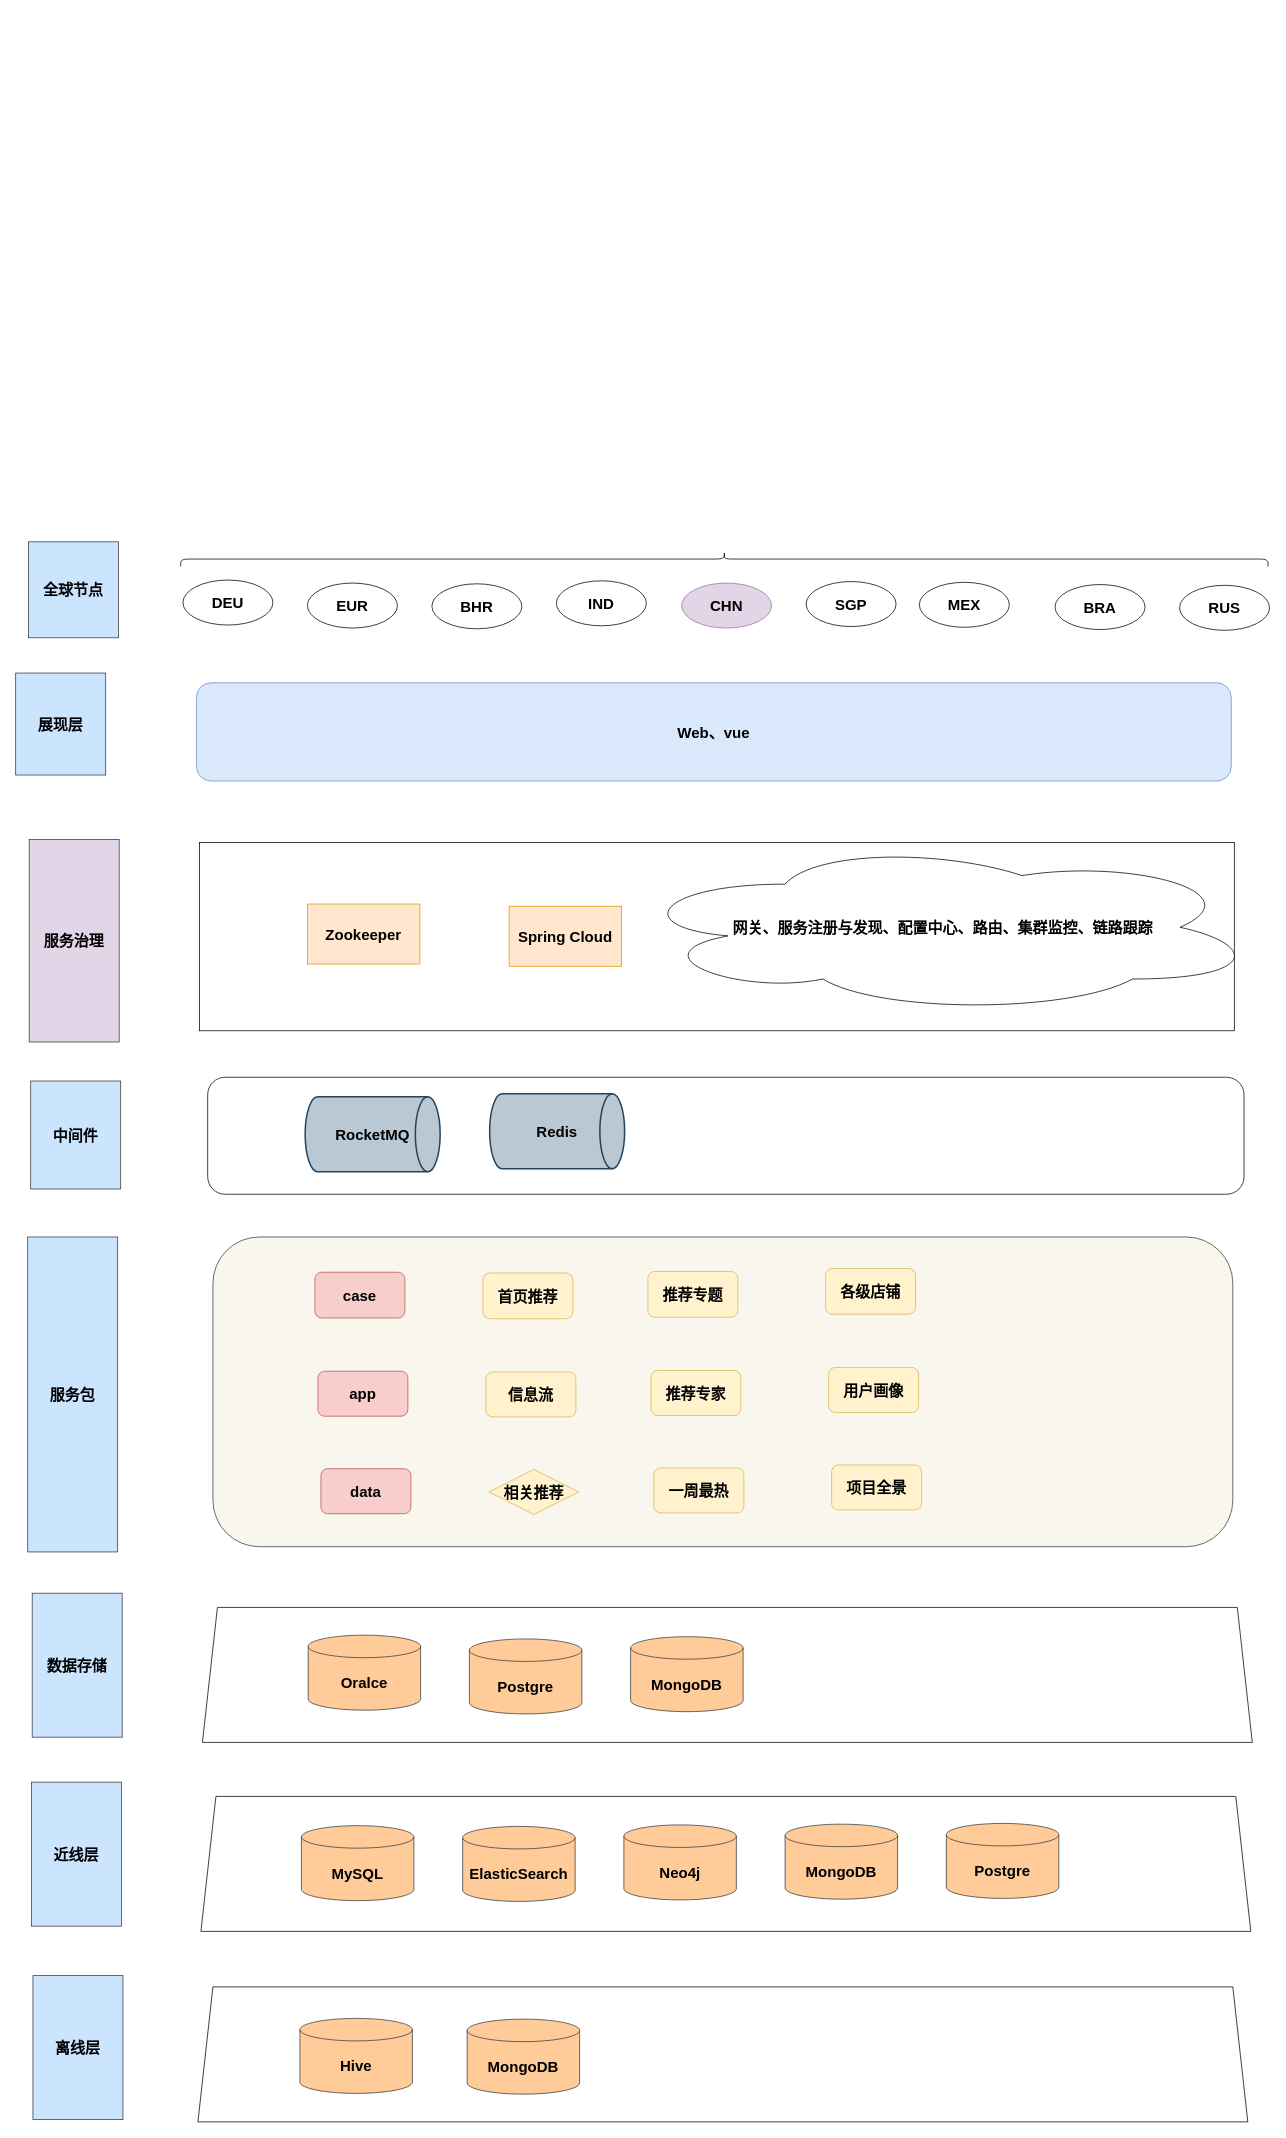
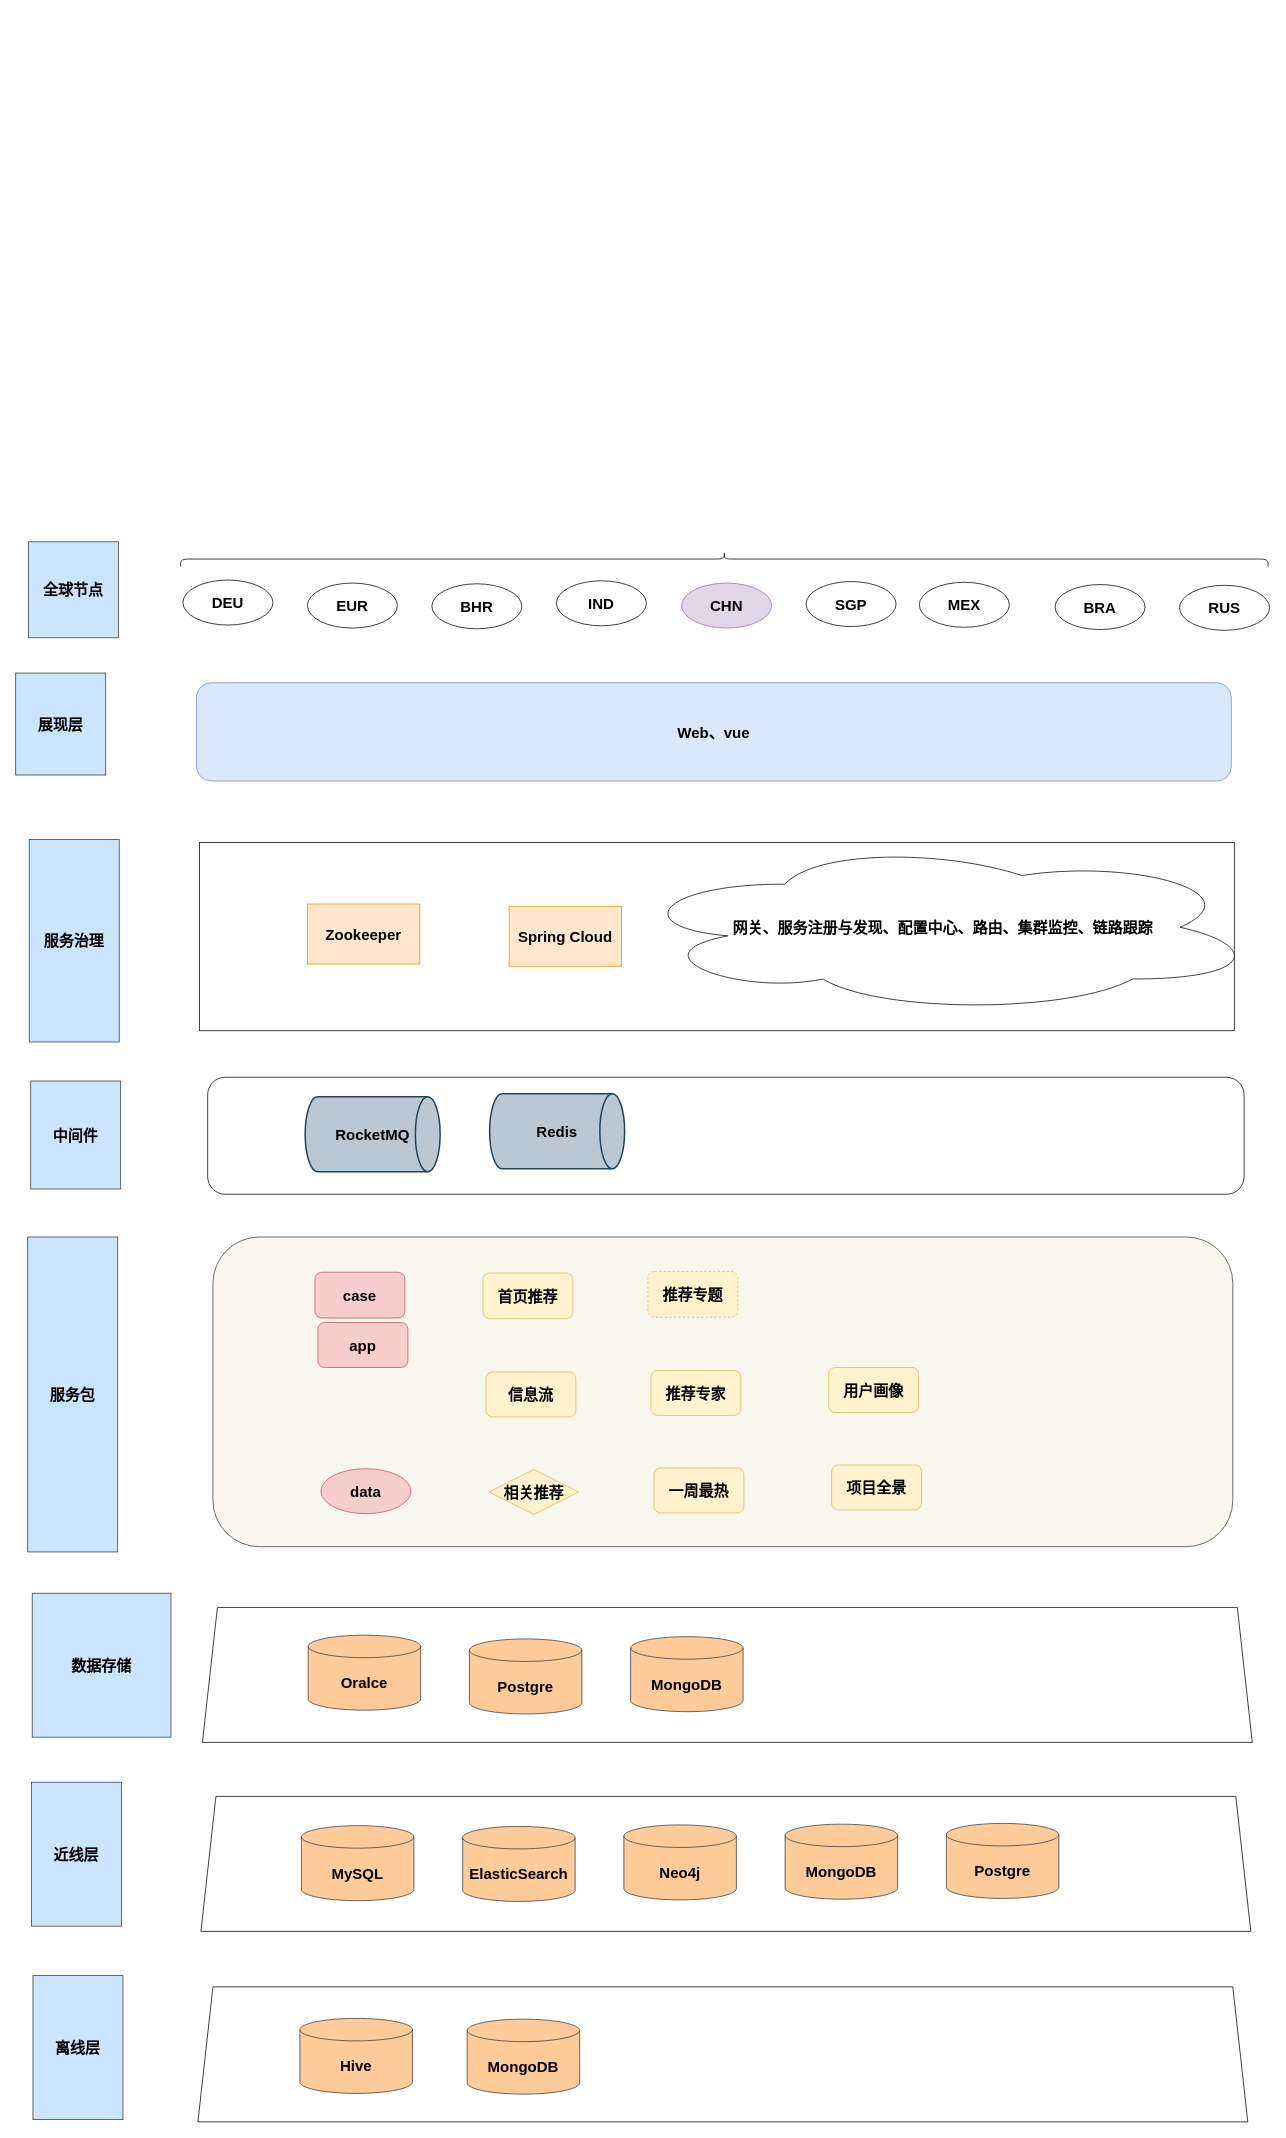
node "服务治理": fillcolor #e1d5e7 -> #cce5ff
node "各级店铺": removed
node "推荐专题": style solid -> dashed
node "app": moved (363, 1394) -> (363, 1345)
node "data": shape rounded rectangle -> ellipse
node "数据存储": size 90x144 -> 139x144
